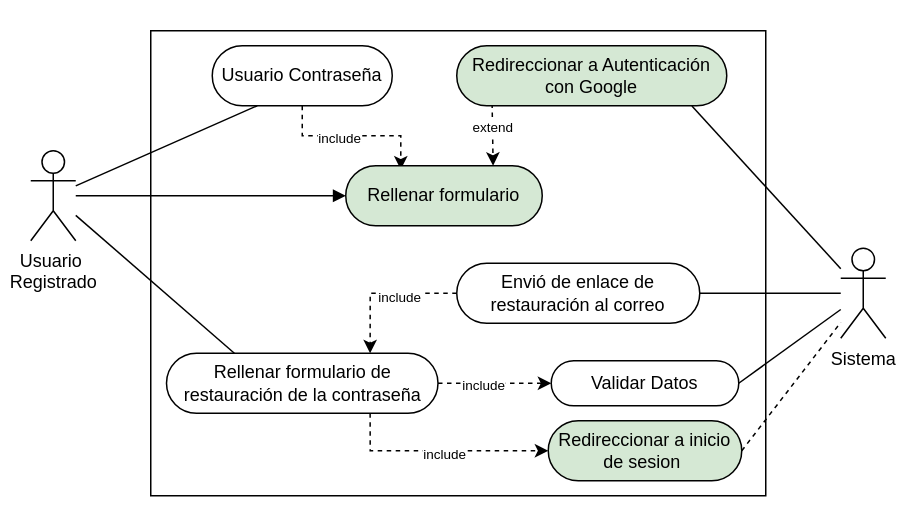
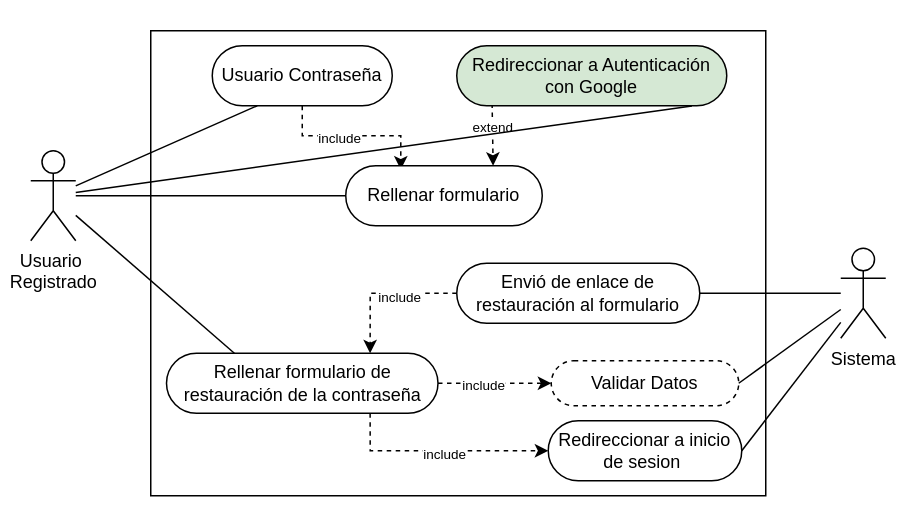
edge "Redireccionar a Autenticación con Google" -- "Sistema": now "Redireccionar a Autenticación con Google" -- "Usuario Registrado"
edge "Usuario Registrado" -> "Rellenar formulario": arrowhead block -> none
node "Rellenar formulario": fillcolor #d5e8d4 -> #ffffff
node "Envió de enlace de restauración al correo": label "Envió de enlace de restauración al correo" -> "Envió de enlace de restauración al formulario"
node "Validar Datos": style solid -> dashed
edge "Sistema" -- "Redireccionar a inicio de sesion": style dashed -> solid
node "Redireccionar a inicio de sesion": fillcolor #d5e8d4 -> #ffffff
